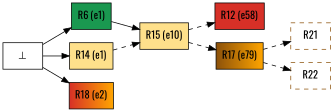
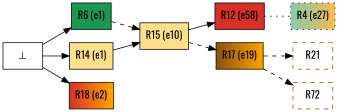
node "R4 (e27)": added
edge "R6 (e1)" -> "R15 (e10)": style solid -> dashed
edge "R15 (e10)" -> "R12 (e58)": style dashed -> solid
edge "R14 (e1)" -> "R15 (e10)": style dashed -> solid
node "R17 (e79)": label "R17 (e79)" -> "R17 (e19)"
node "R22": label "R22" -> "R72"
